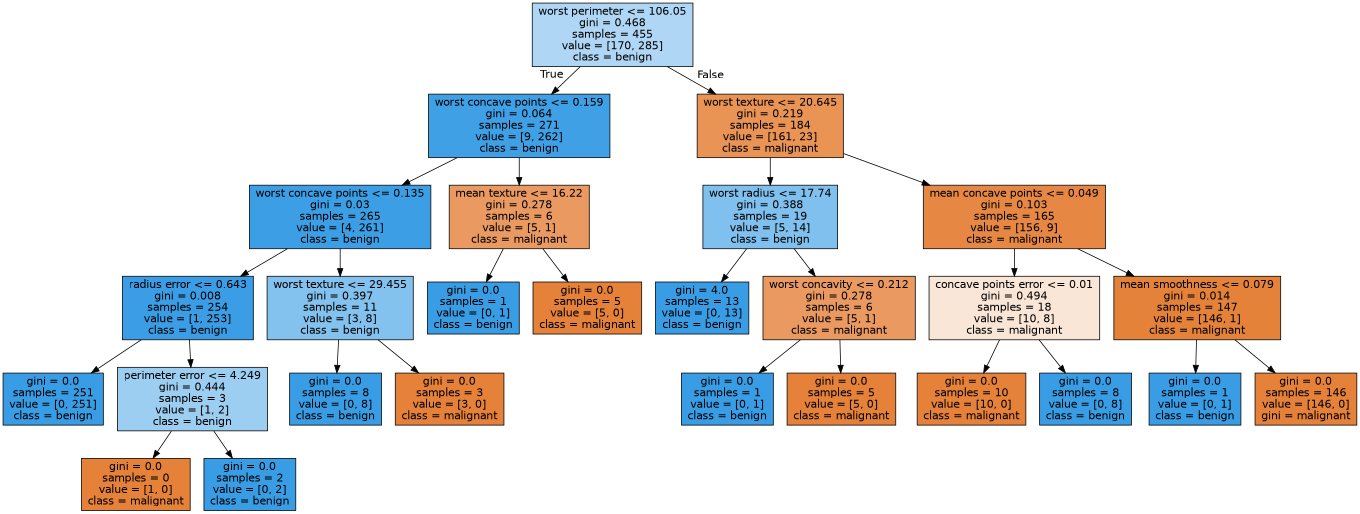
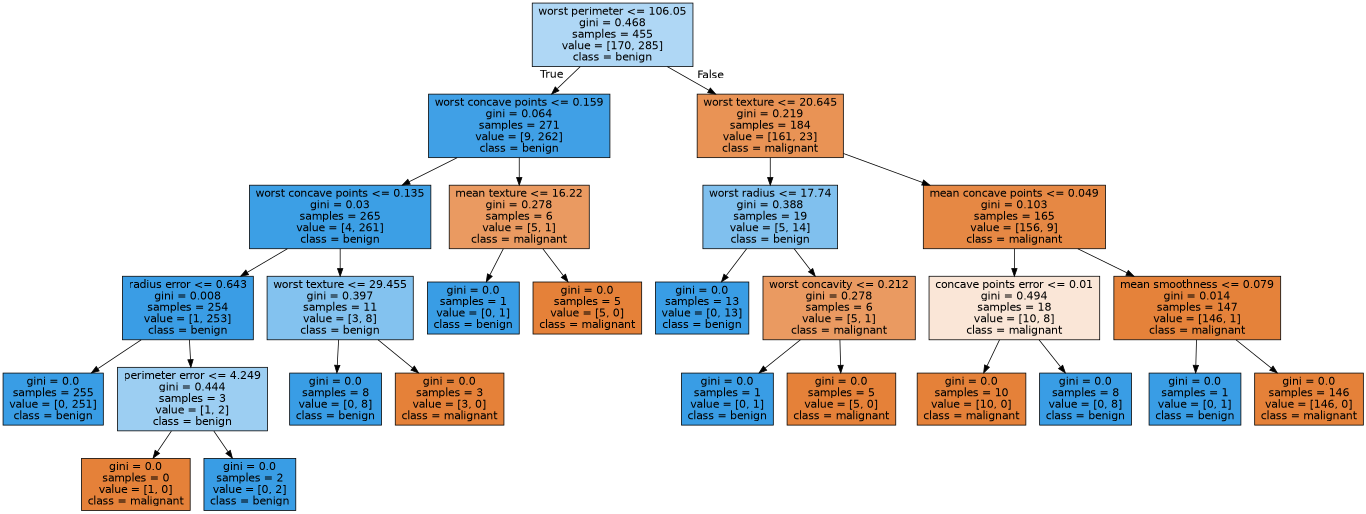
node "gini = 4.0 samples = 13 value = [0, 13] class = benign": label "gini = 4.0 samples = 13 value = [0, 13] class = benign" -> "gini = 0.0 samples = 13 value = [0, 13] class = benign"
node "gini = 0.0 samples = 251 value = [0, 251] class = benign": label "gini = 0.0 samples = 251 value = [0, 251] class = benign" -> "gini = 0.0 samples = 255 value = [0, 251] class = benign"
node "gini = 0.0 samples = 146 value = [146, 0] gini = malignant": label "gini = 0.0 samples = 146 value = [146, 0] gini = malignant" -> "gini = 0.0 samples = 146 value = [146, 0] class = malignant"
